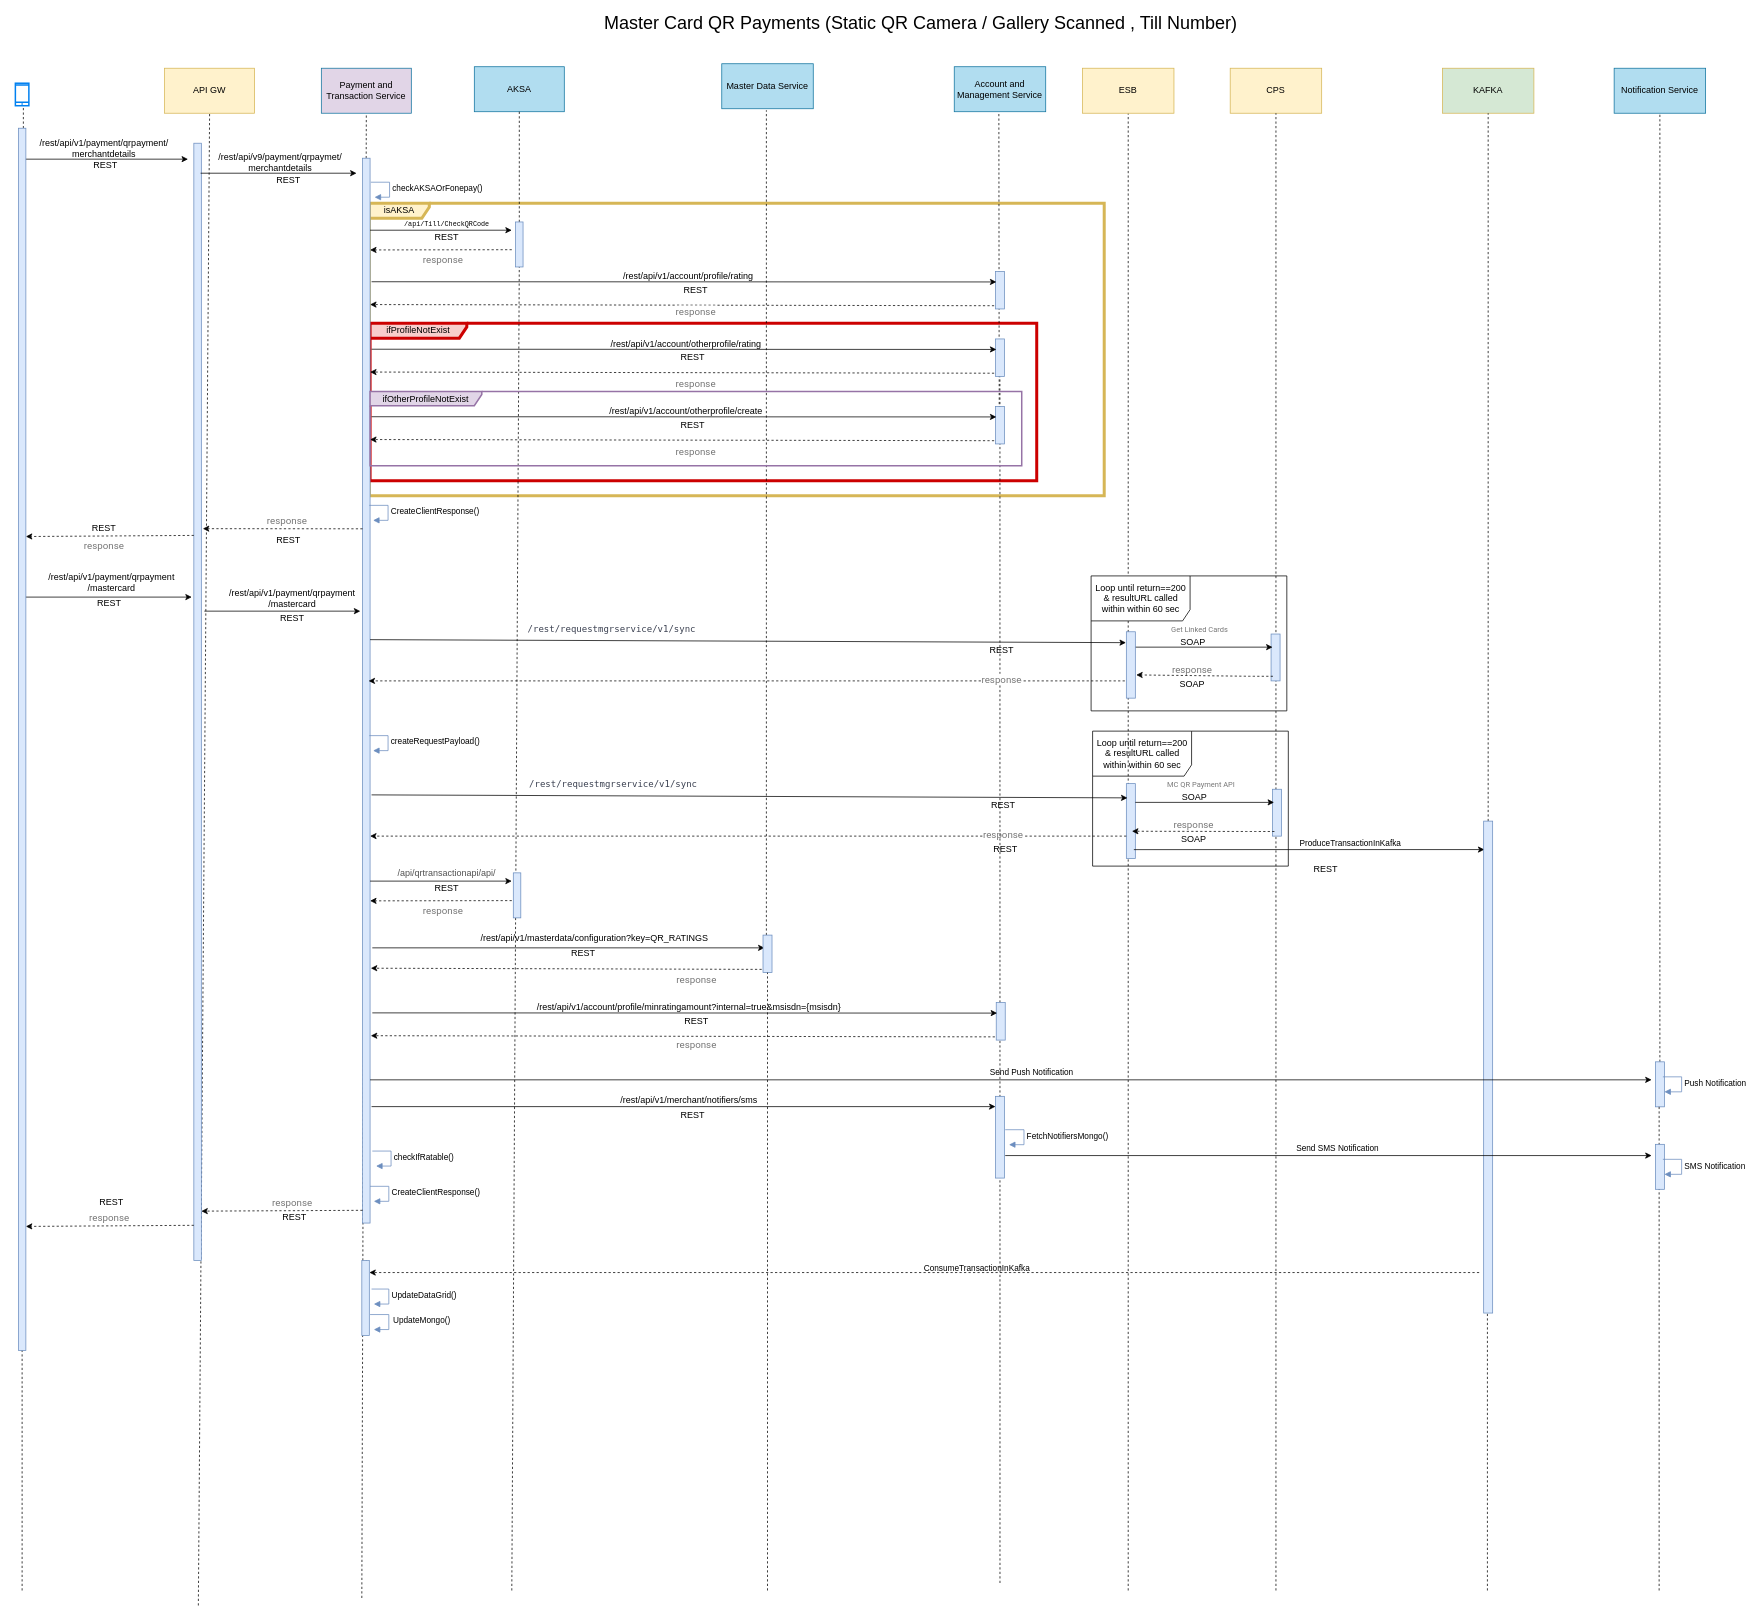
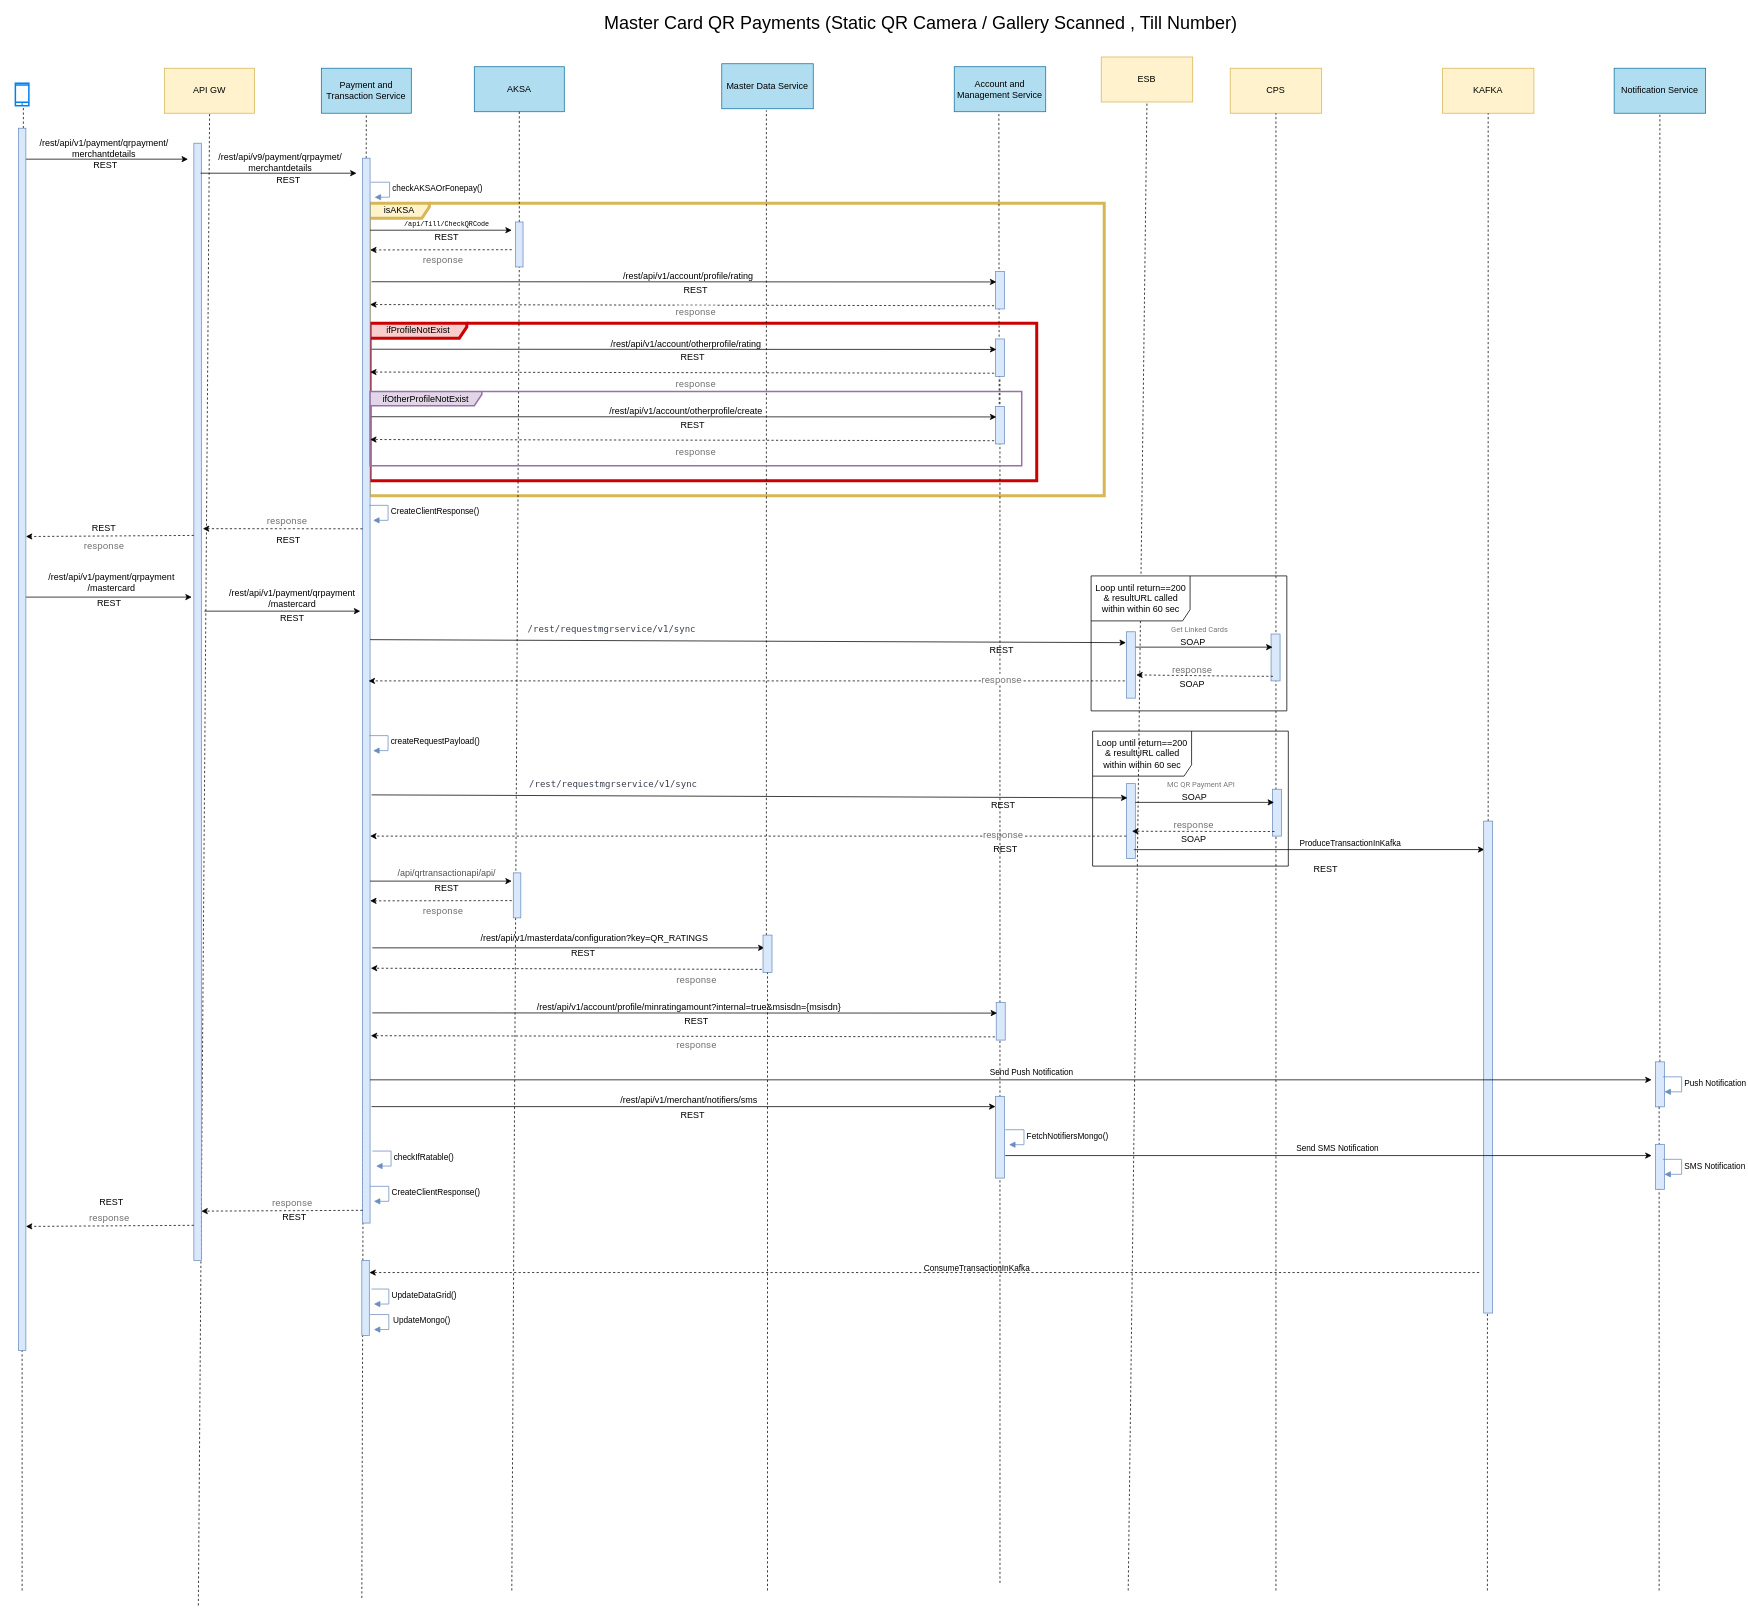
node "Payment and Transaction Service": fillcolor #e1d5e7 -> #b1ddf0
node "ESB": moved (1128, 90) -> (1147, 79)
node "KAFKA": fillcolor #d5e8d4 -> #fff2cc
